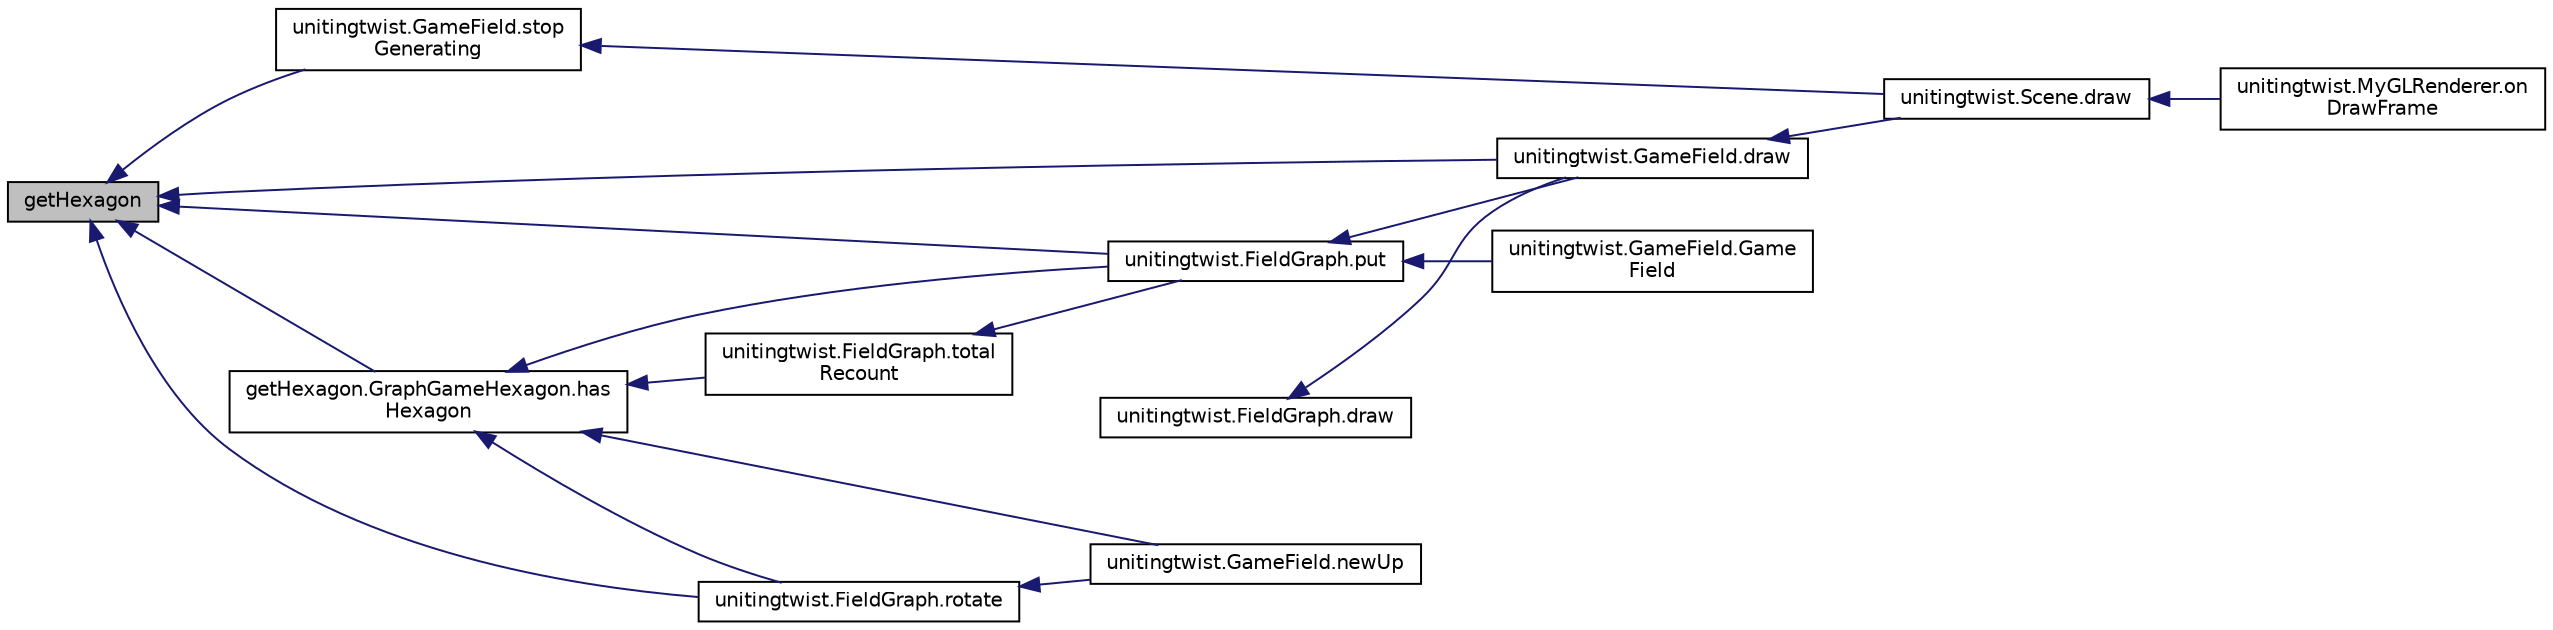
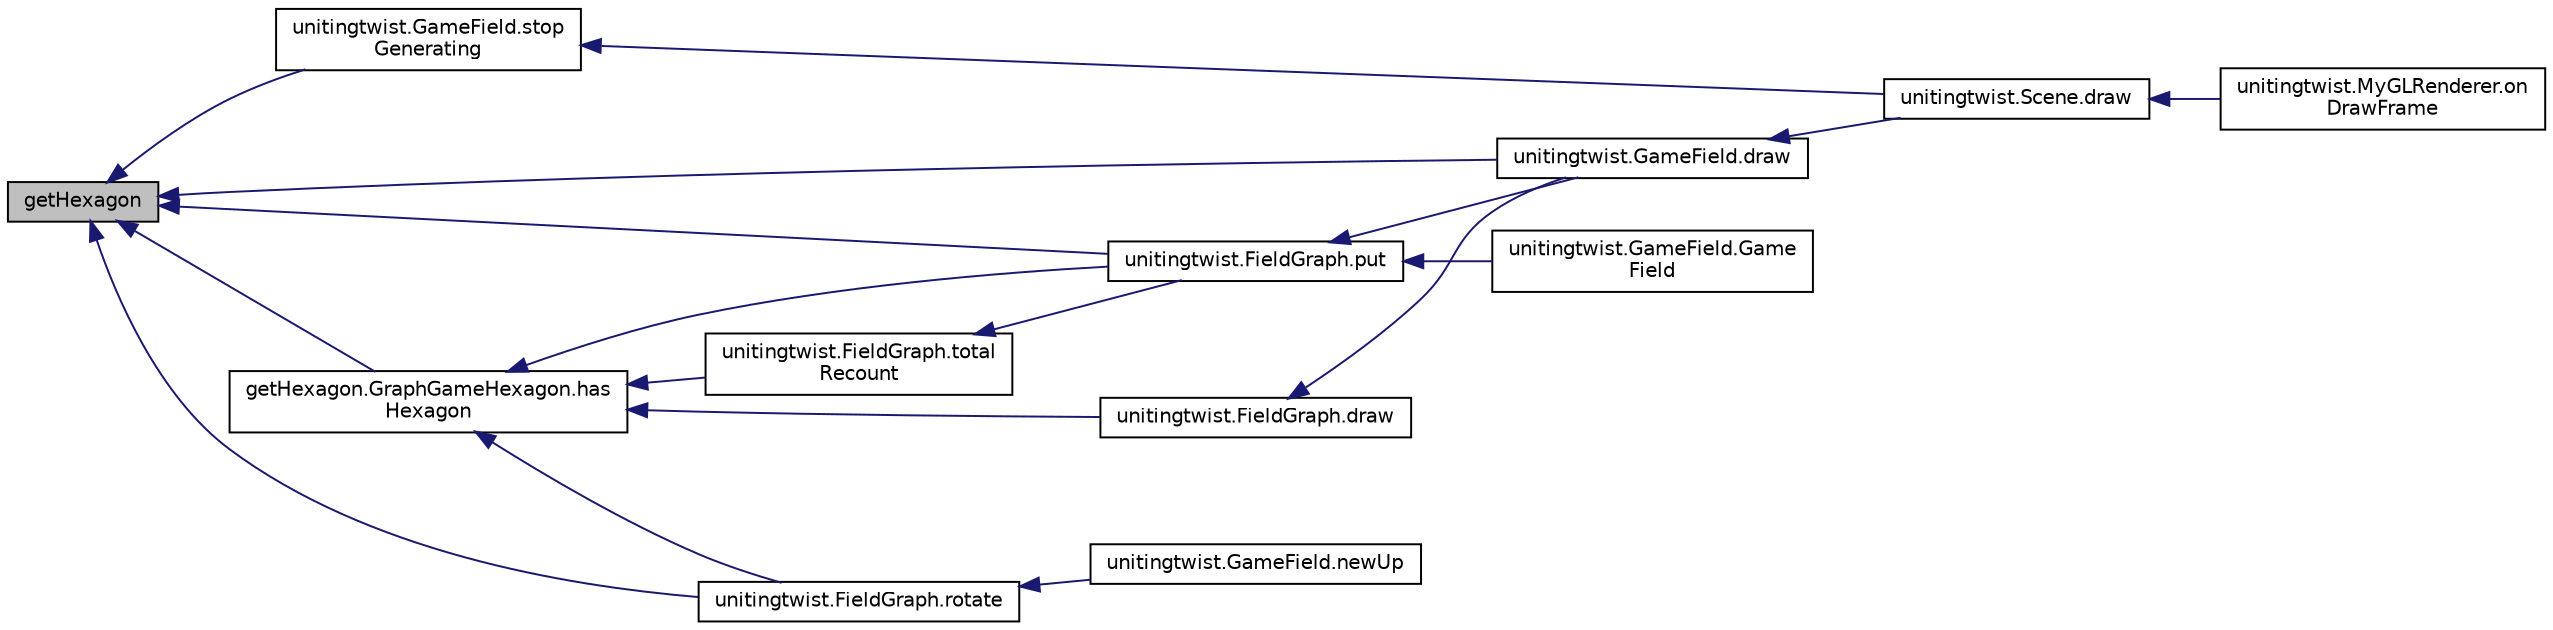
edge "unitingtwist.GameField.newUp" -> "getHexagon.GraphGameHexagon.has Hexagon": now "unitingtwist.FieldGraph.draw" -> "getHexagon.GraphGameHexagon.has Hexagon"
